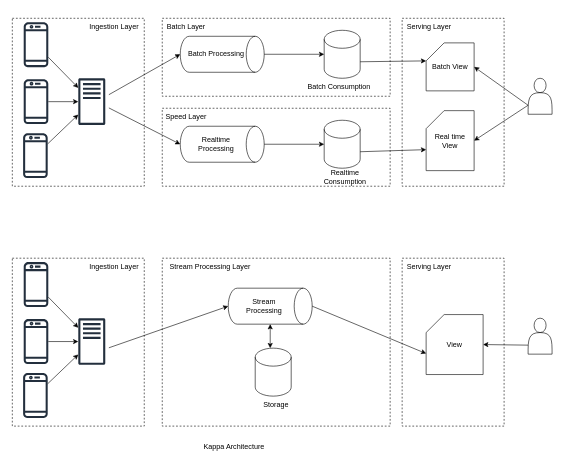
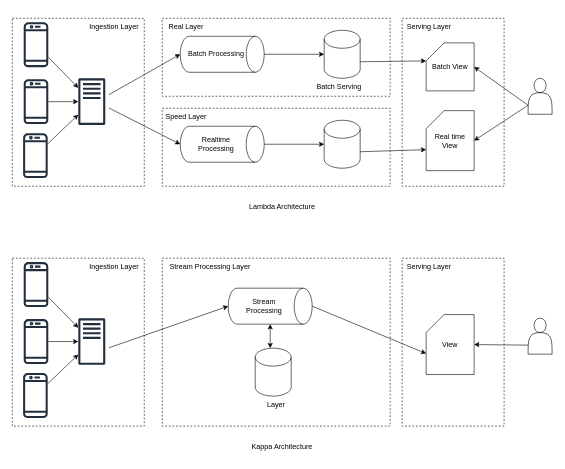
node "Batch Layer": label "Batch Layer" -> "Real Layer"
node "Batch Consumption": label "Batch Consumption" -> "Batch Serving"
node "Realtime Consumption": removed
node "Lambda Architecture": added
node "View": size 57x60 -> 48x60
node "Storage": label "Storage" -> "Layer"
node "Kappa Architecture": moved (234, 447) -> (282, 447)
